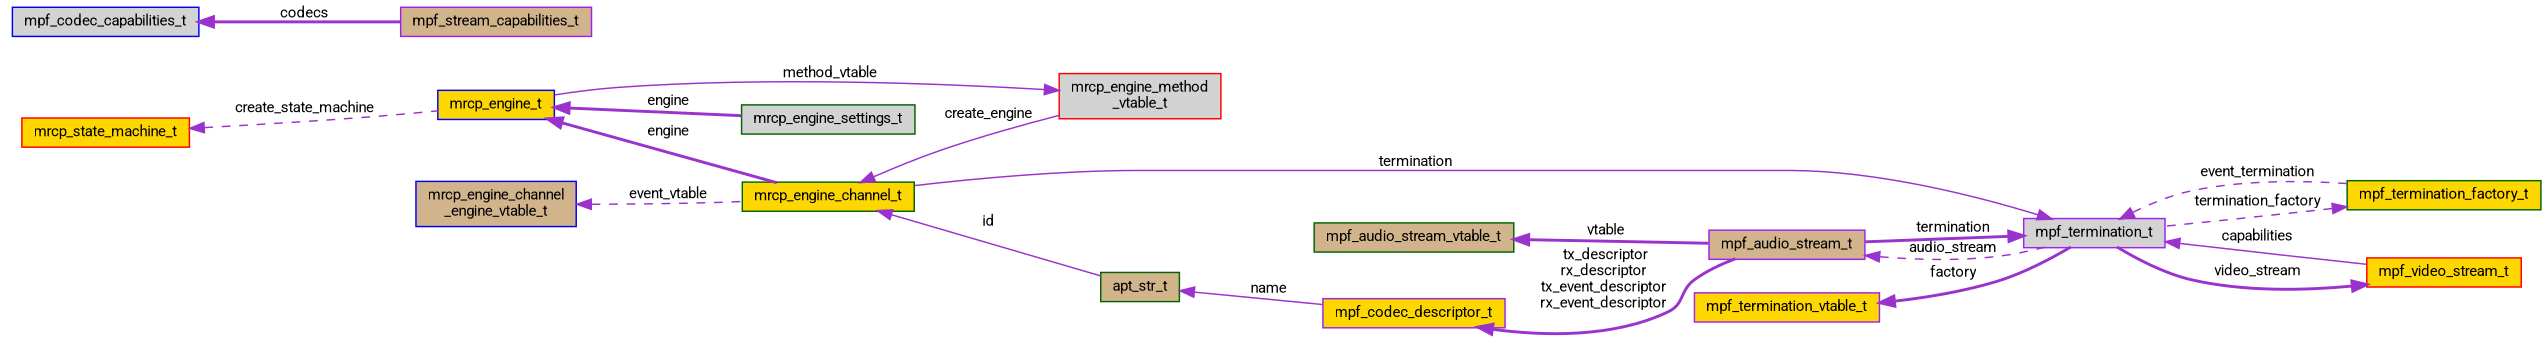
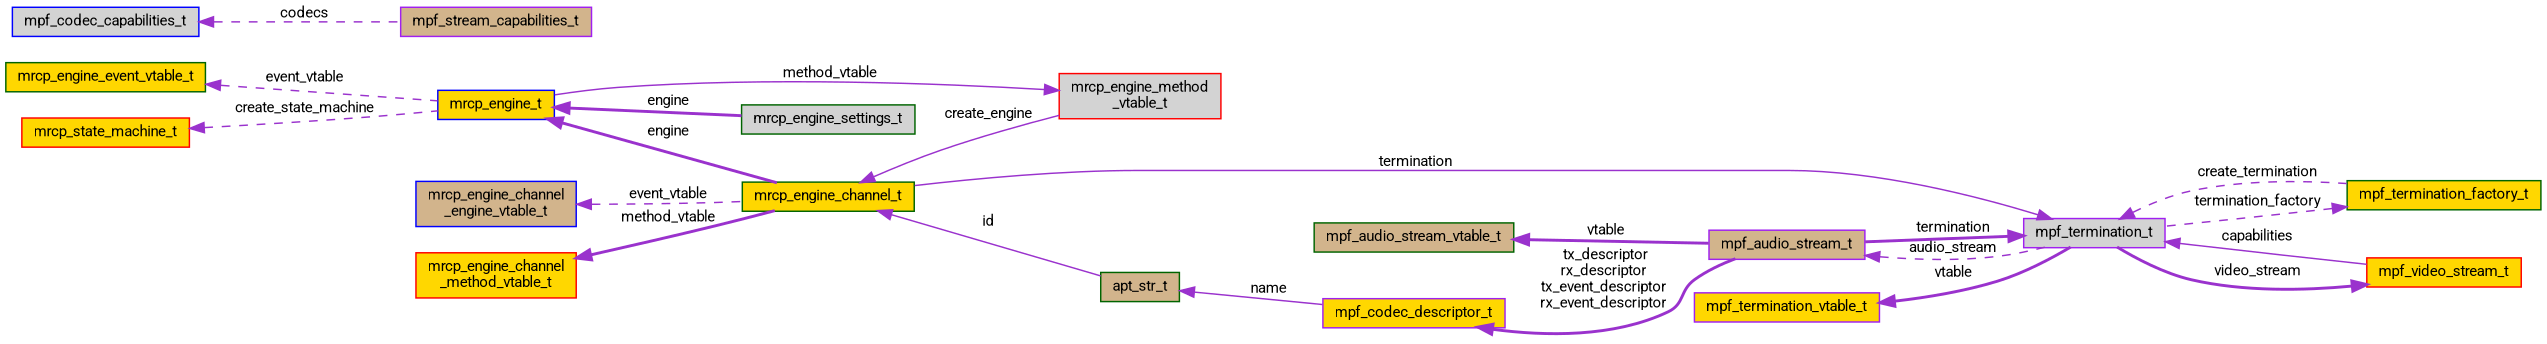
edge "mpf_stream_capabilities_t" -> "mpf_codec_capabilities_t": style bold -> dashed
node "mrcp_engine_event_vtable_t": added
edge "mpf_termination_factory_t" -> "mpf_termination_t": label " event_termination" -> " create_termination"
edge "mpf_termination_t" -> "mpf_termination_vtable_t": label " factory" -> " vtable"
node "mrcp_engine_channel _method_vtable_t": added
